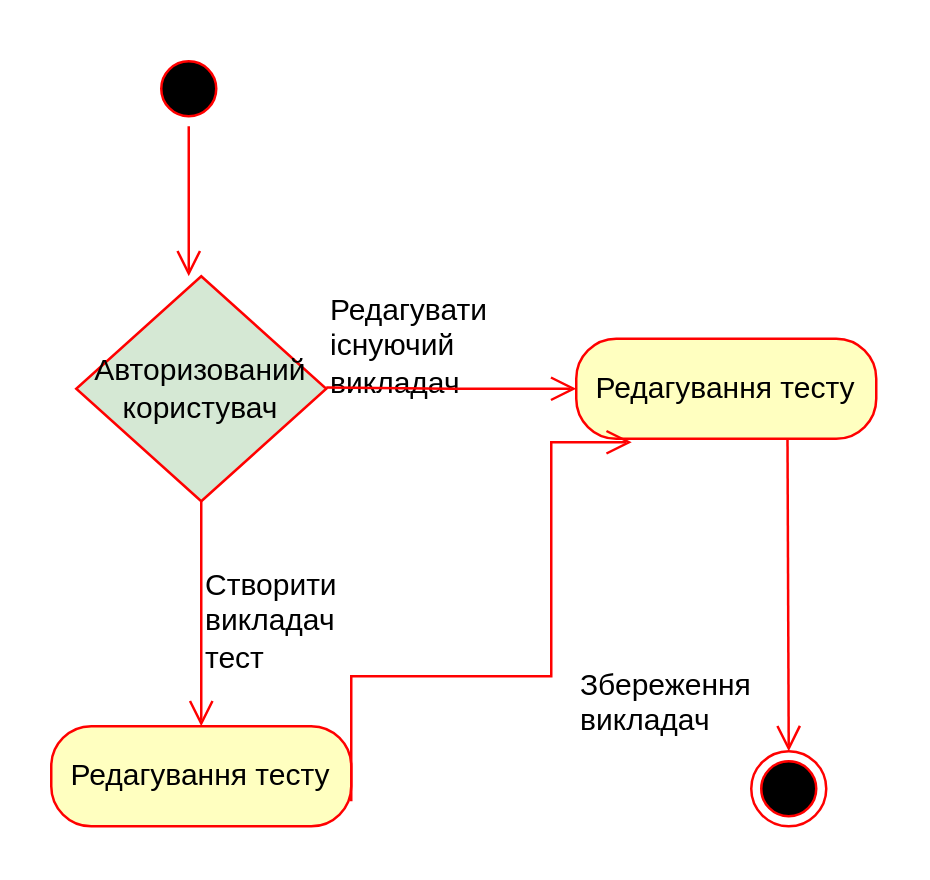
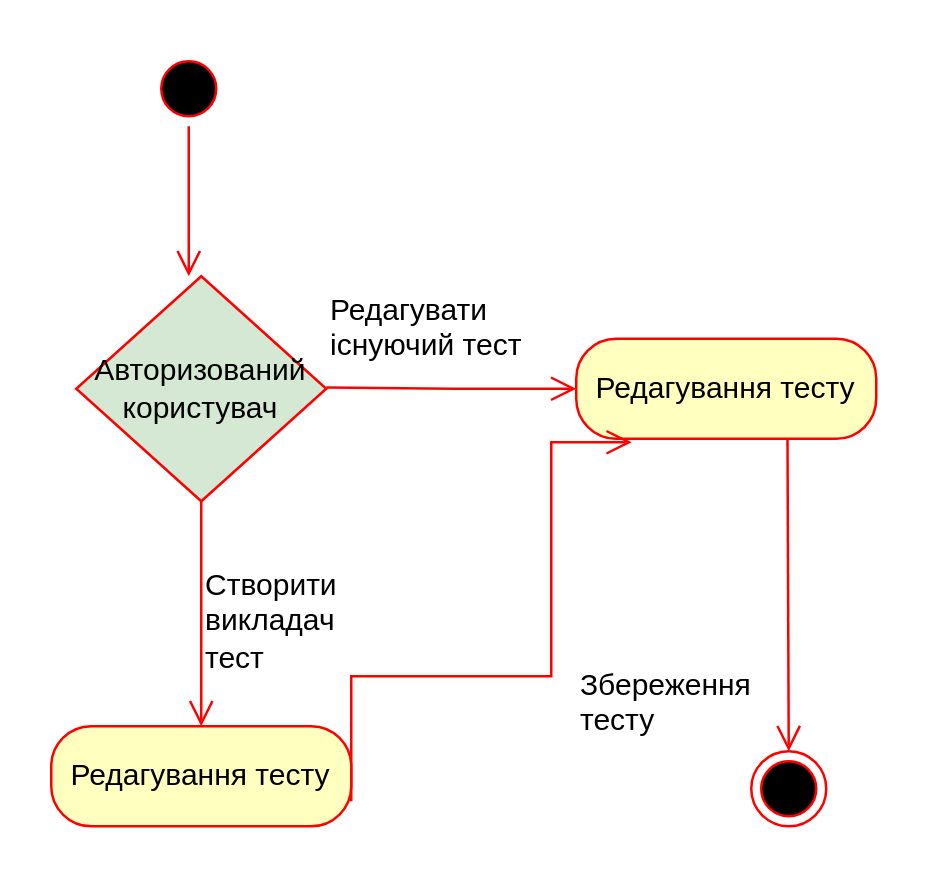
node "Редагувати існуючий викладач": label "Редагувати існуючий викладач" -> "Редагувати існуючий тест"
node "Збереження викладач": label "Збереження викладач" -> "Збереження тесту"
